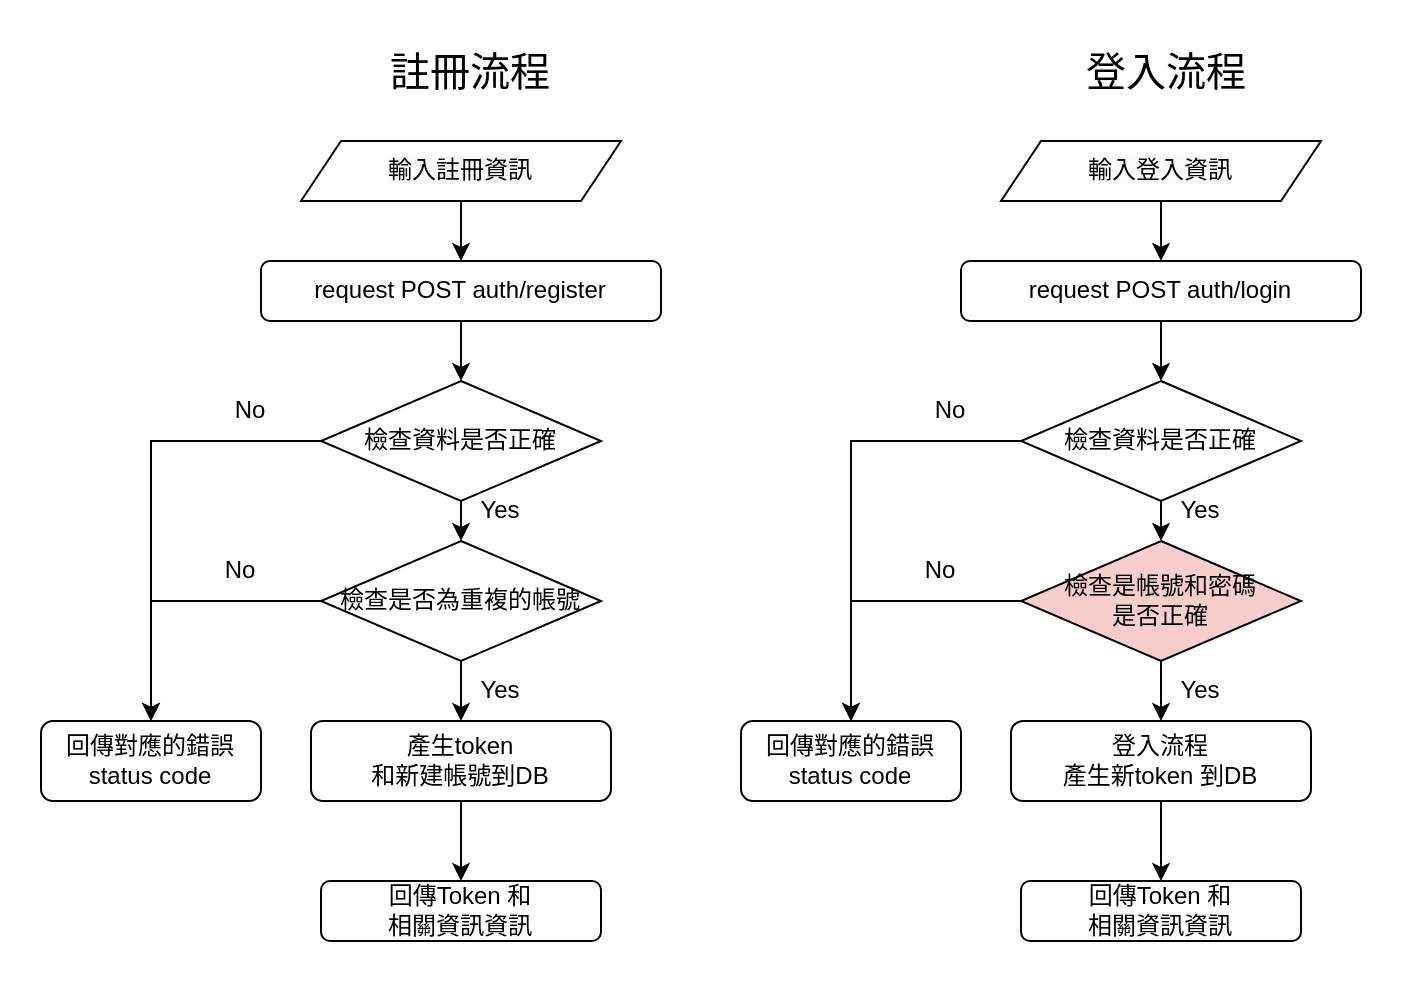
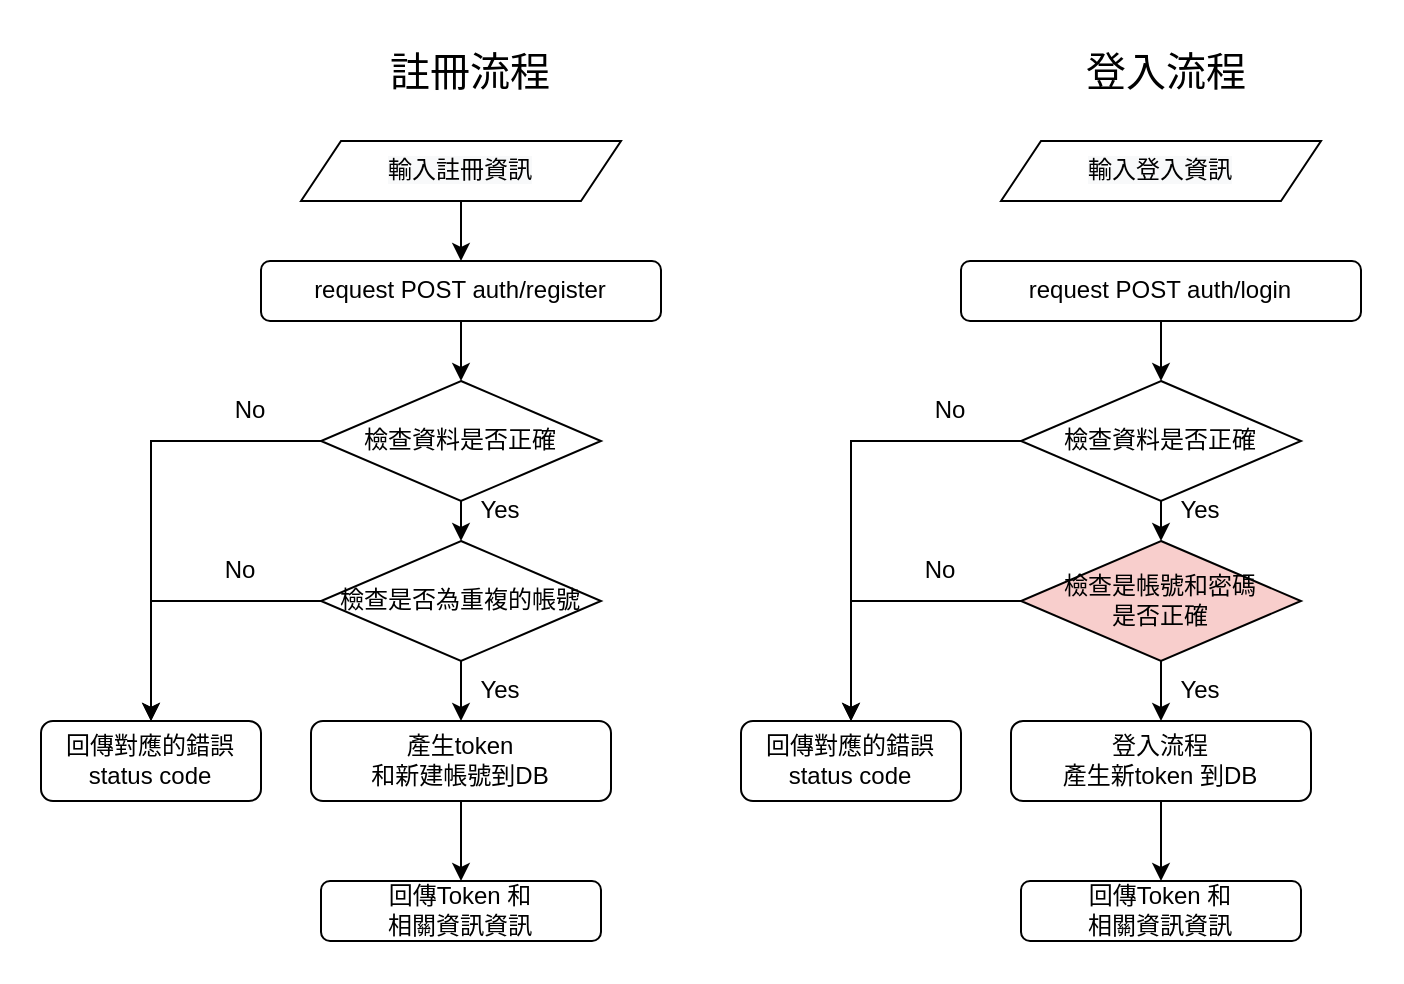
edge "輸入登入資訊" -> "request POST auth/login": removed
